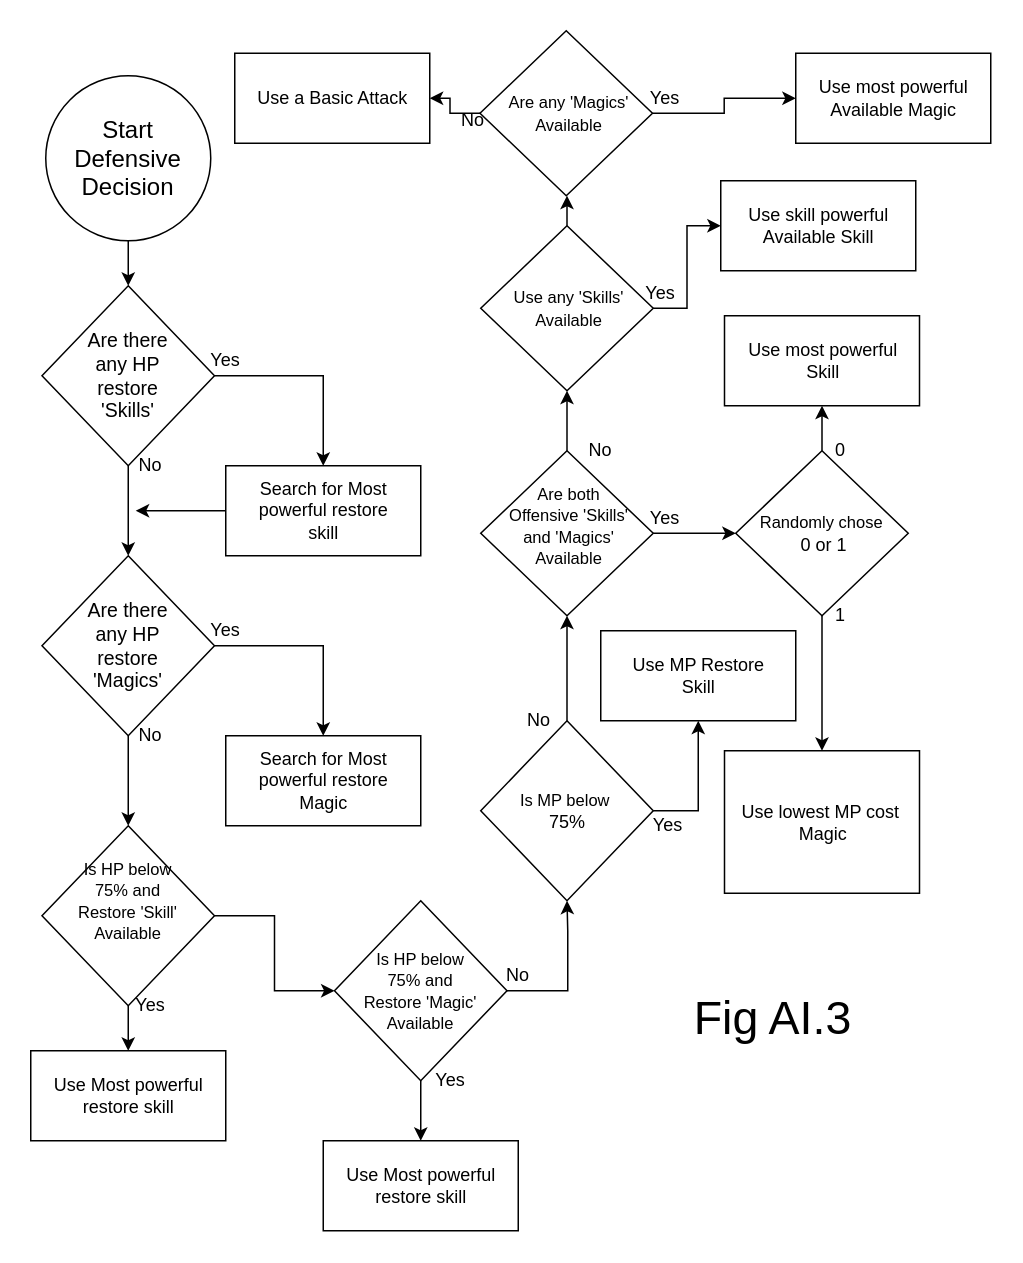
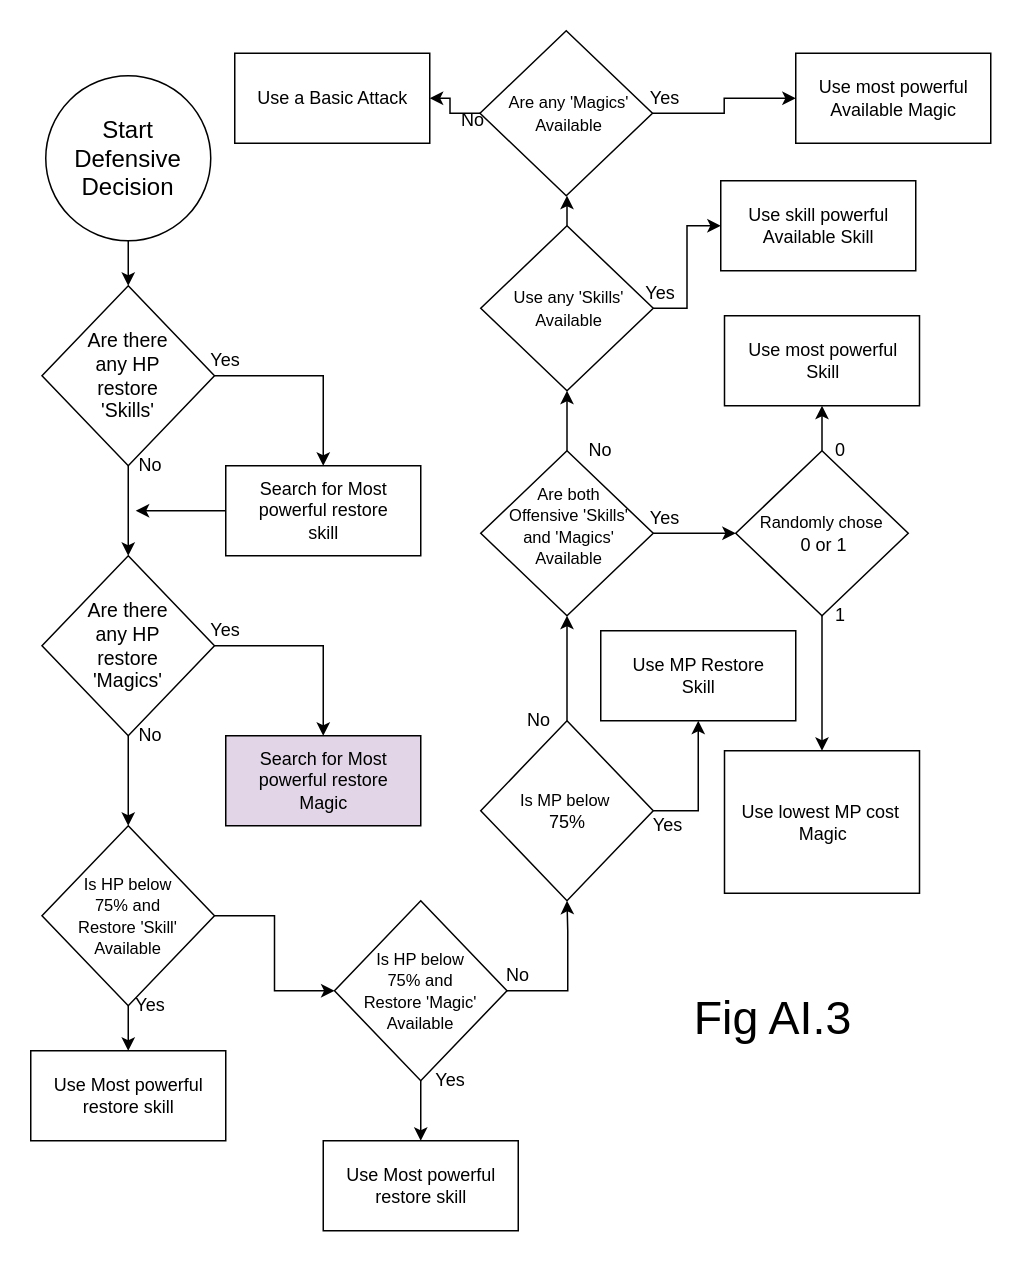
node "Search for Most powerful restore Magic": fillcolor #ffffff -> #e1d5e7
node "Is HP below 75% and Restore 'Skill' Available": moved (128, 901) -> (128, 916)
